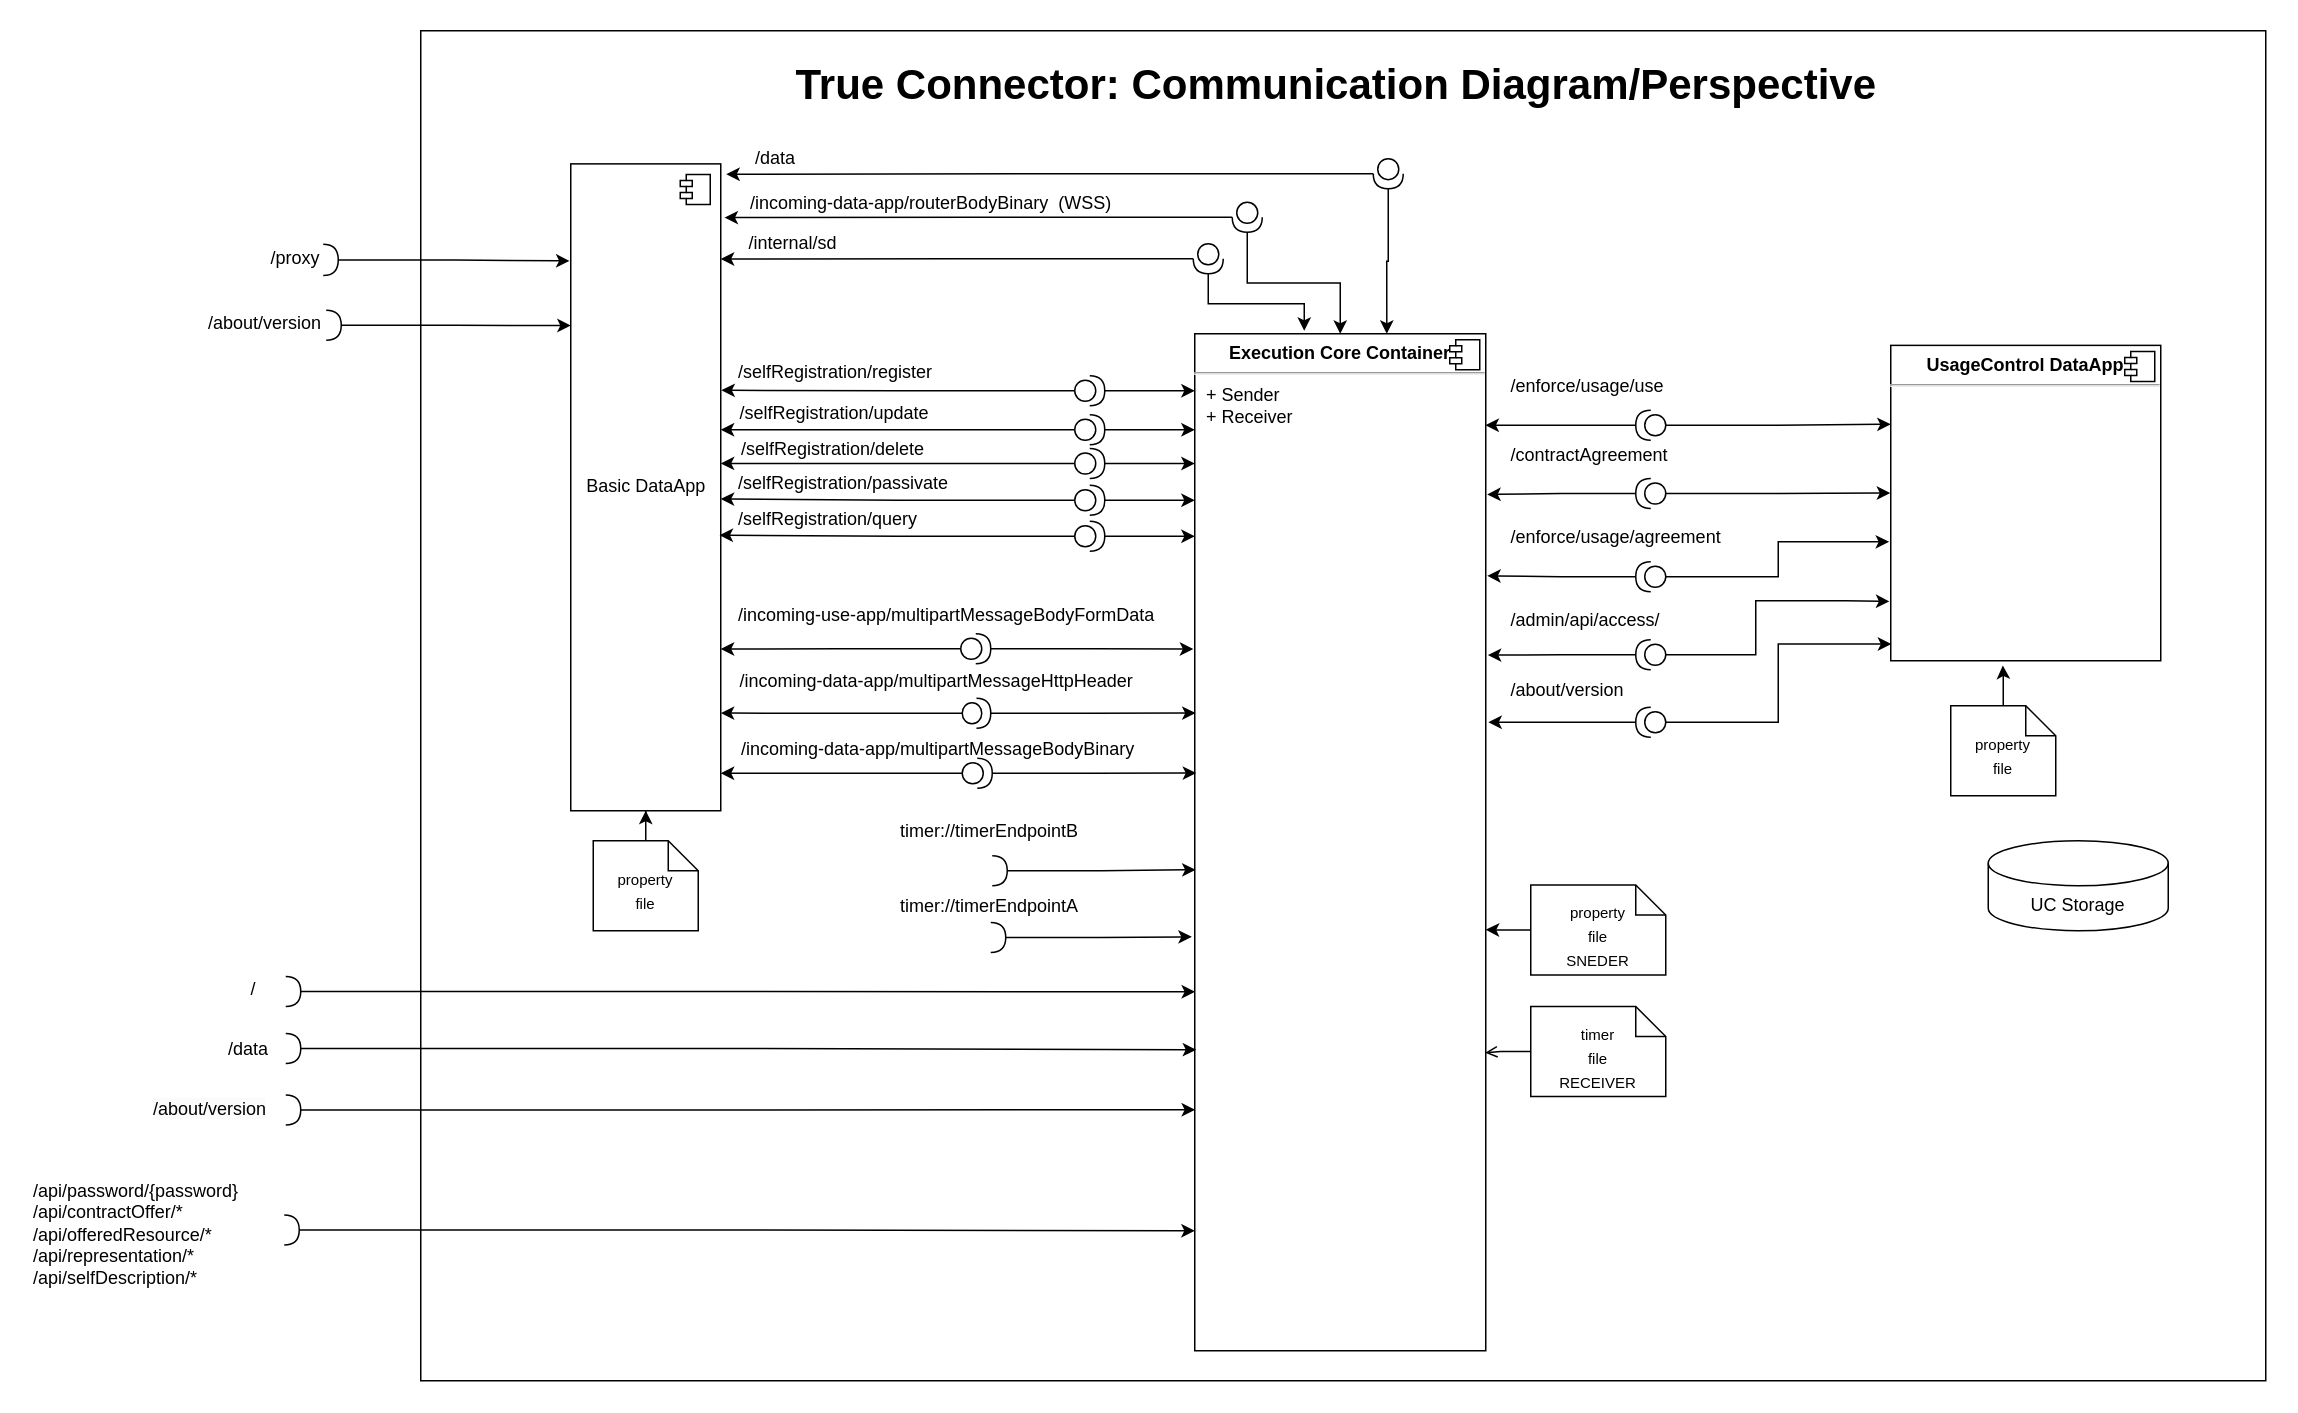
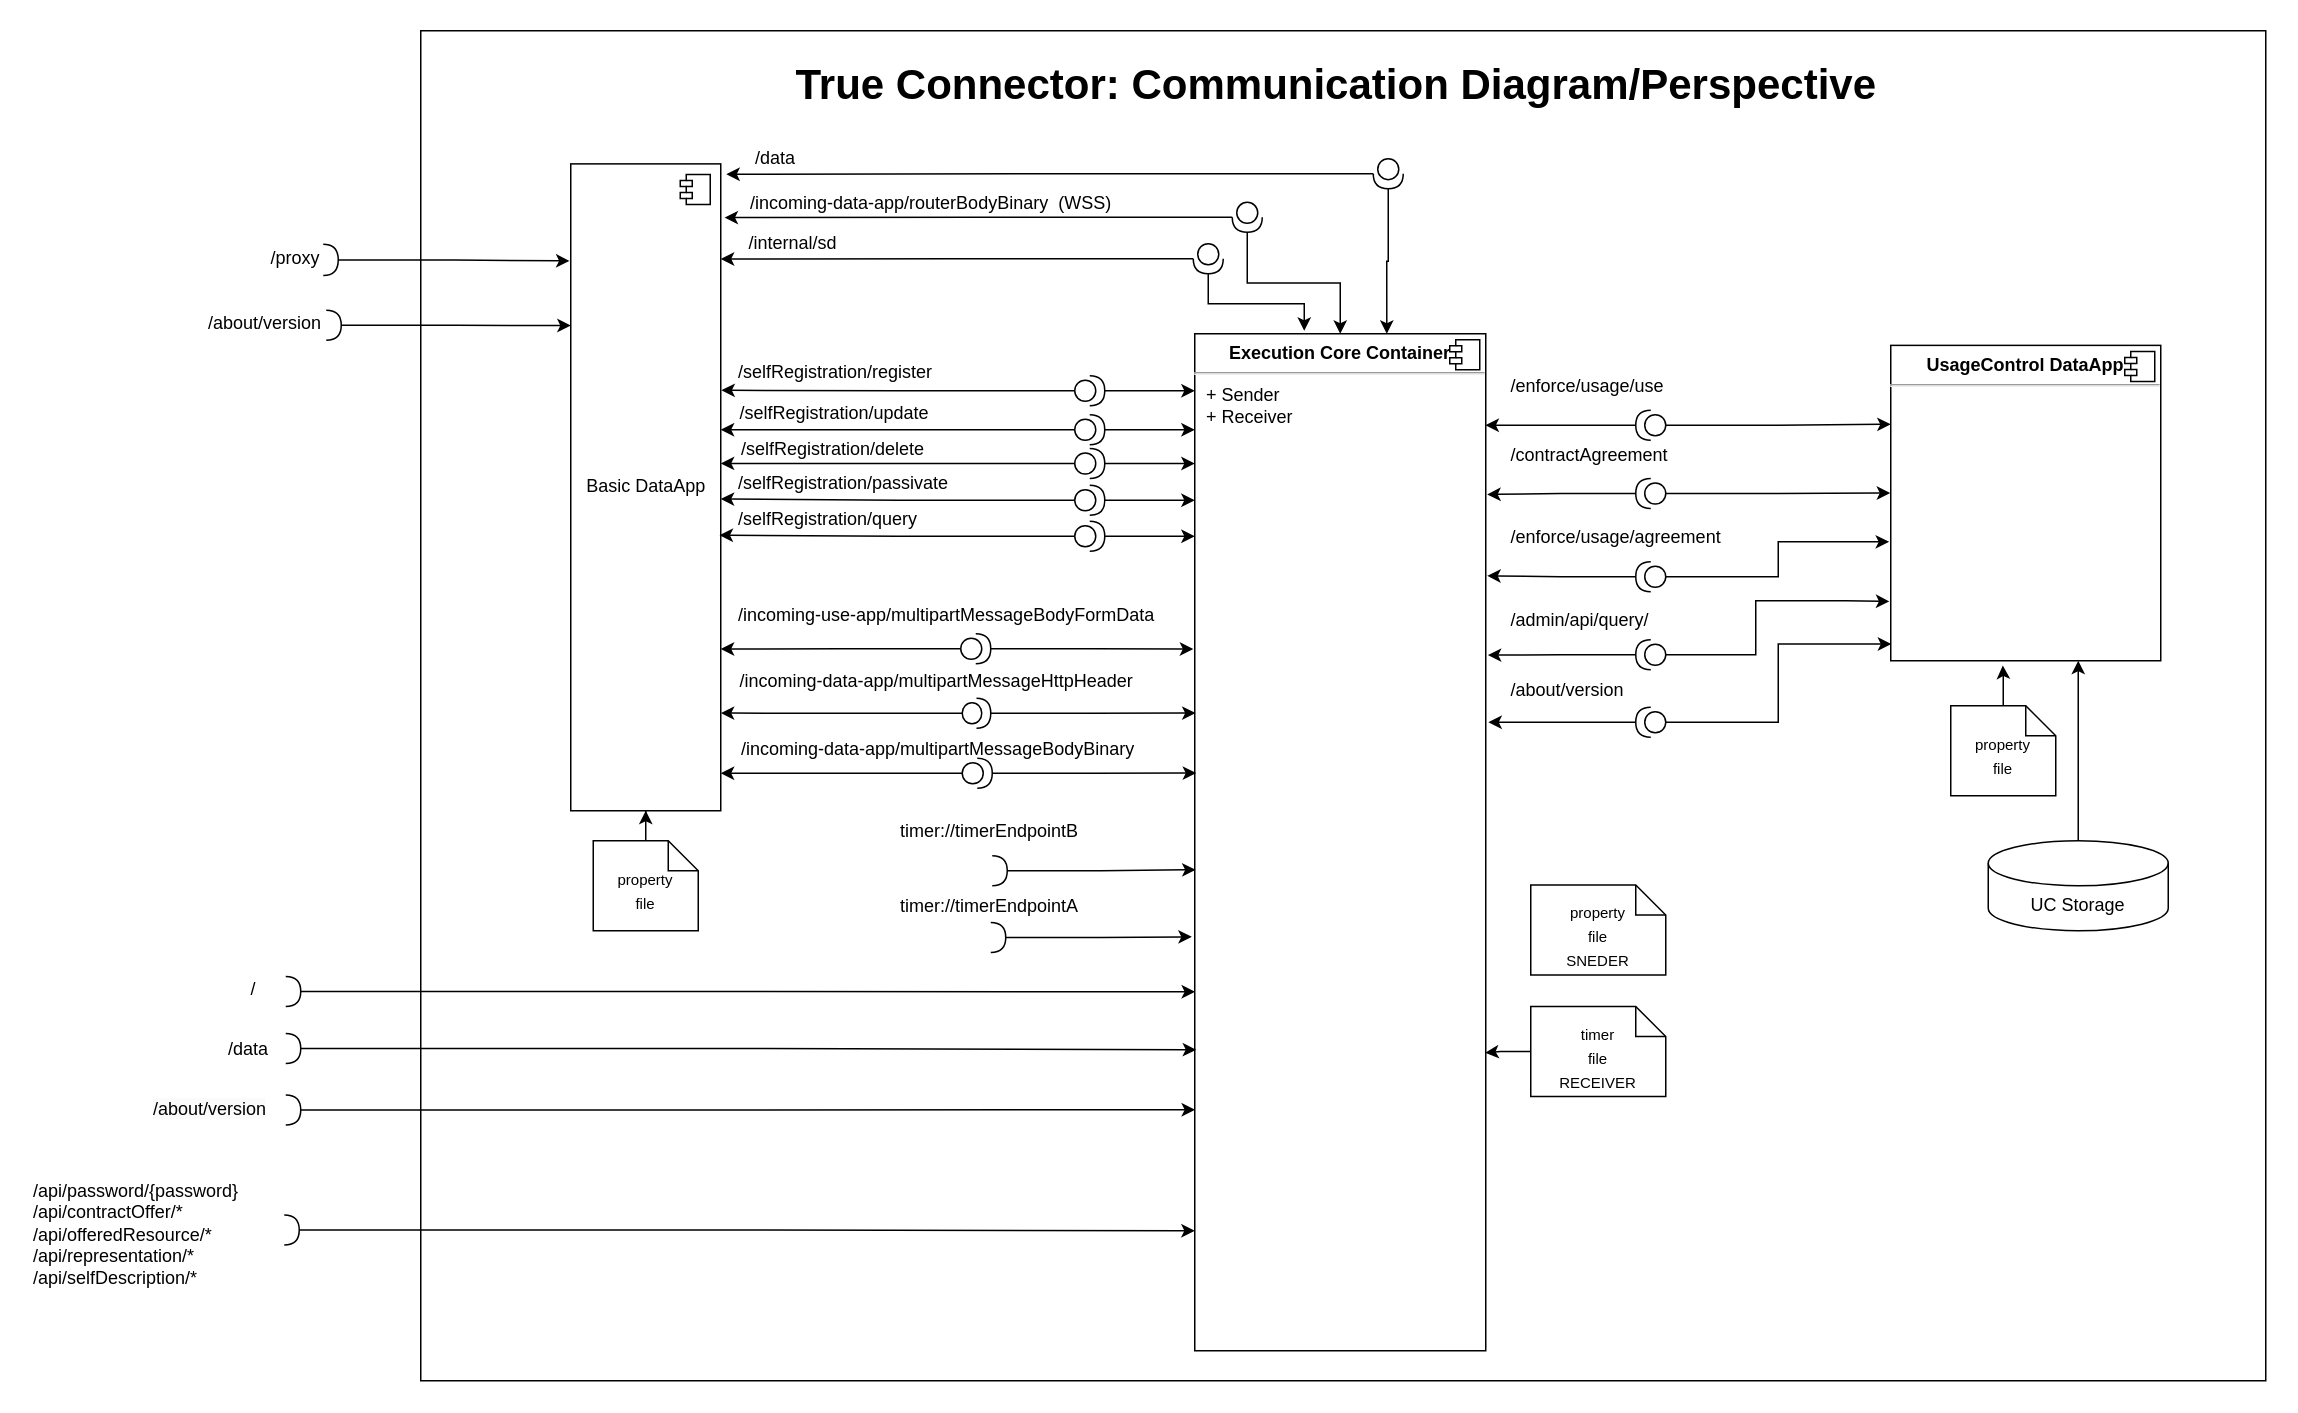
node "/admin/api/access/": label "/admin/api/access/" -> "/admin/api/query/"
edge "UC Storage" -> "UsageControl DataApp": added
edge "property file SNEDER" -> "Execution Core Container + Sender + Receiver": removed
edge "timer file RECEIVER" -> "Execution Core Container + Sender + Receiver": arrowhead open -> classic
